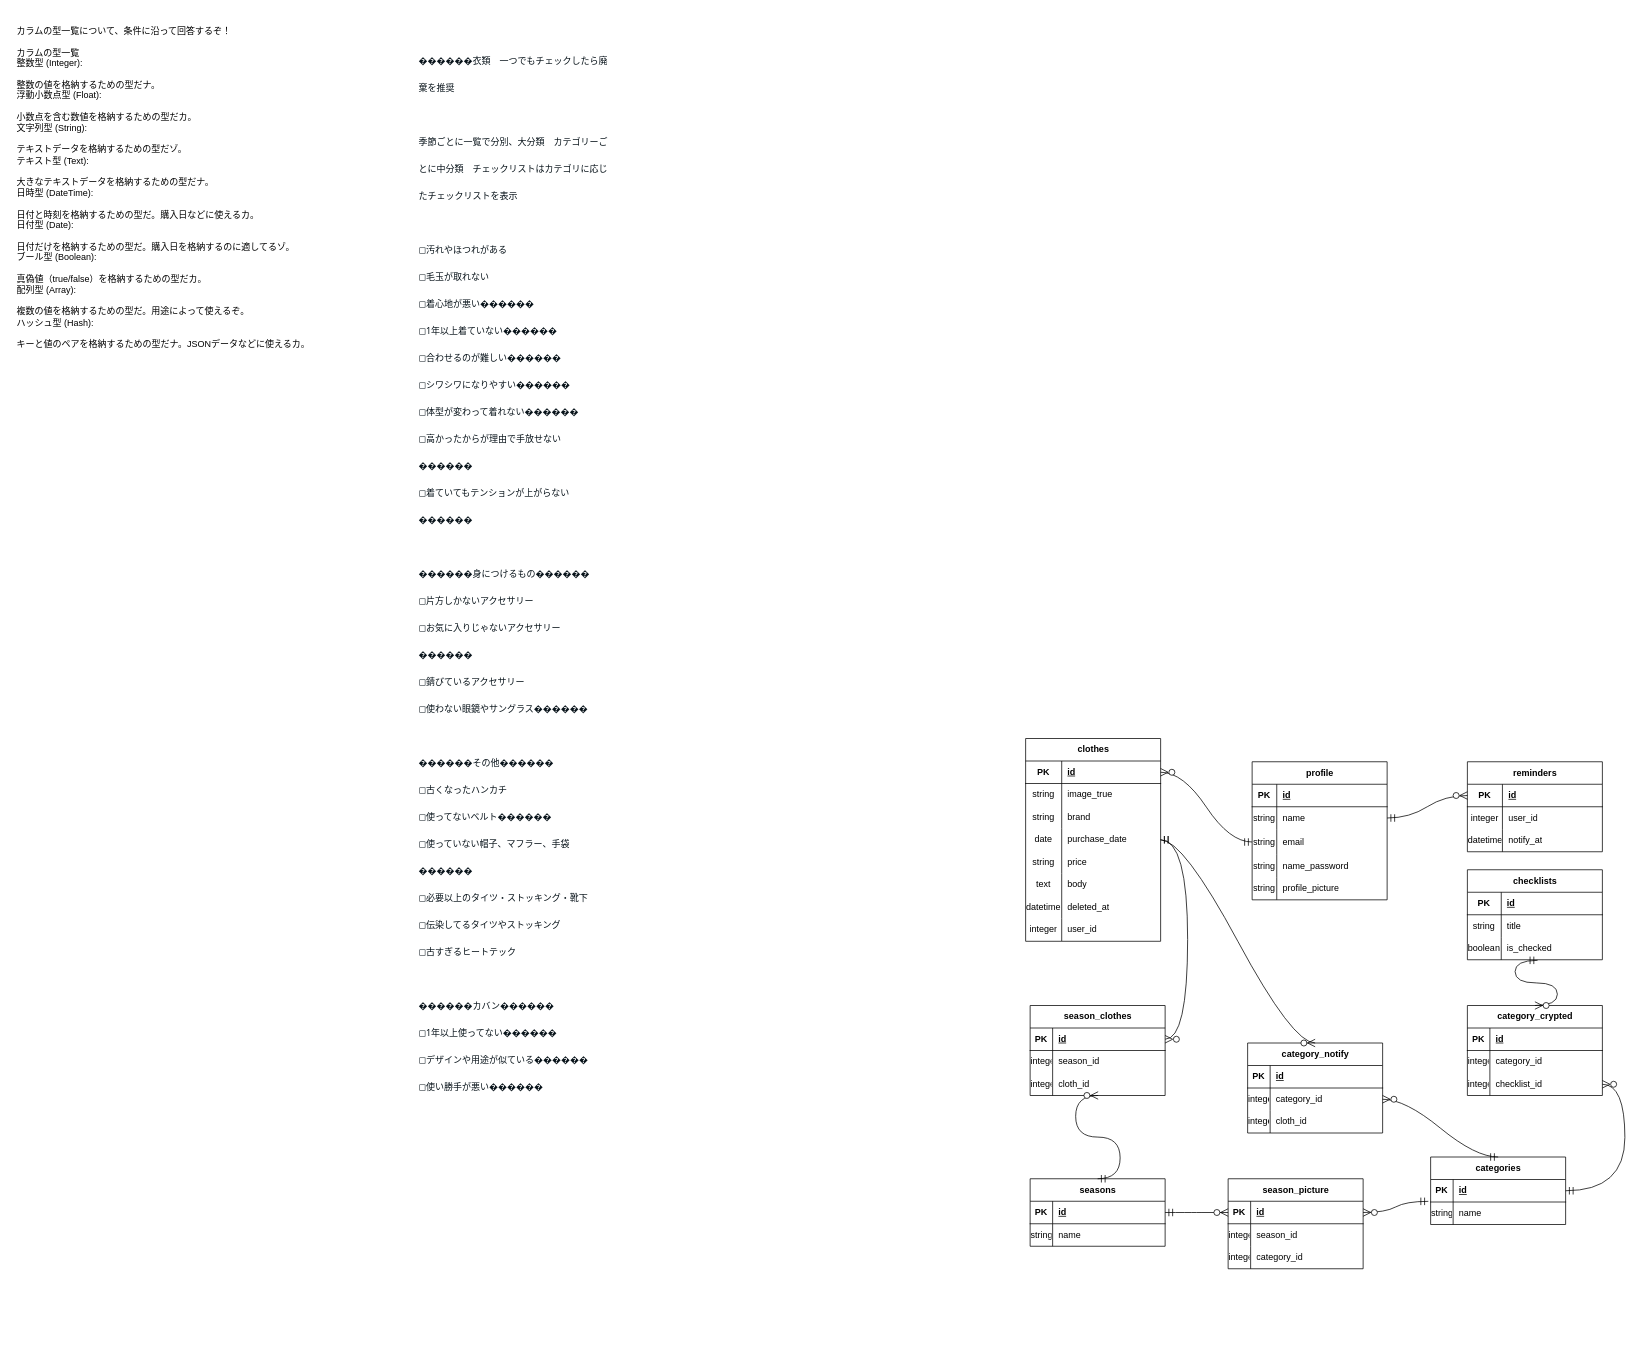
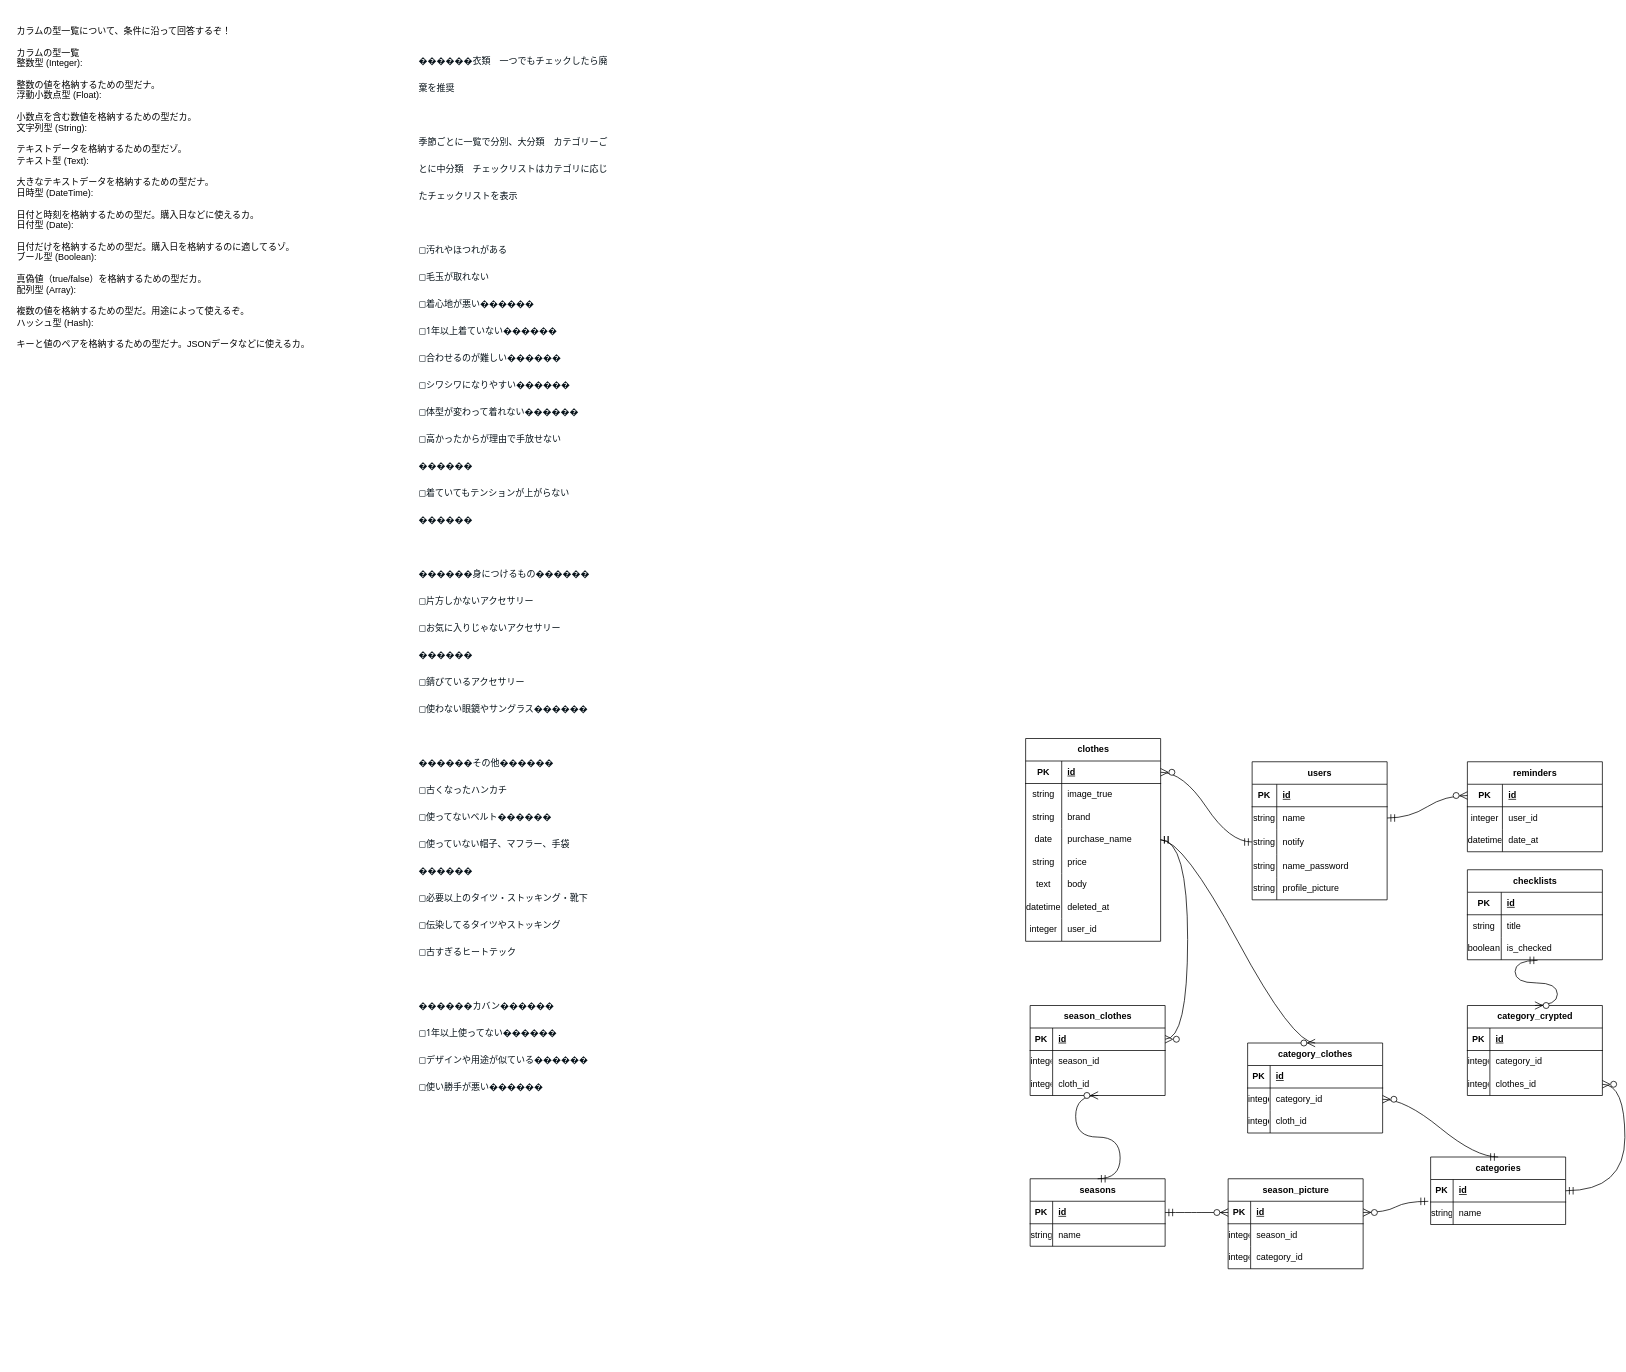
node "profile": label "profile" -> "users"
node "purchase_date": label "purchase_date" -> "purchase_name"
node "notify_at": label "notify_at" -> "date_at"
node "email": label "email" -> "notify"
node "category_notify": label "category_notify" -> "category_clothes"
node "checklist_id": label "checklist_id" -> "clothes_id"
